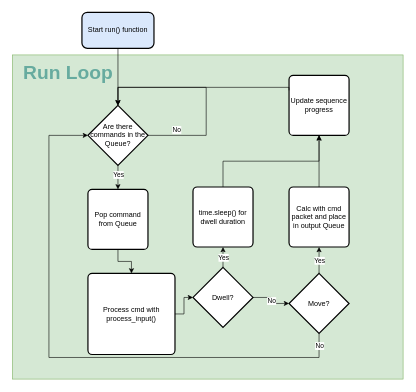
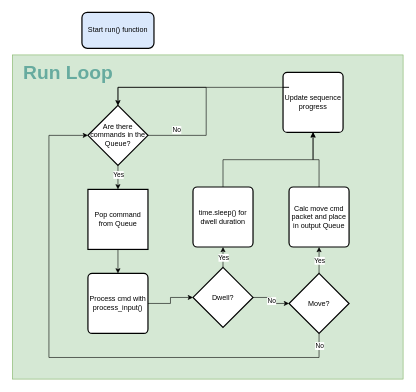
edge "Start run() function" -> "Are there commands in the Queue?": removed
node "Update sequence progress": moved (319, 105) -> (313, 102)
node "Calc with cmd packet and place in output Queue": label "Calc with cmd packet and place in output Queue" -> "Calc move cmd packet and place in output Queue"
node "Pop command from Queue": shape rounded rectangle -> rectangle
node "Process cmd with process_input()": size 87x81 -> 60x60
